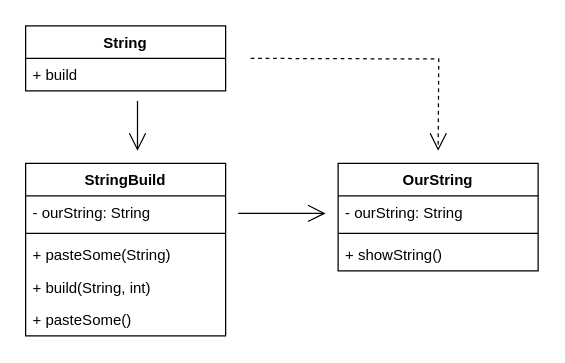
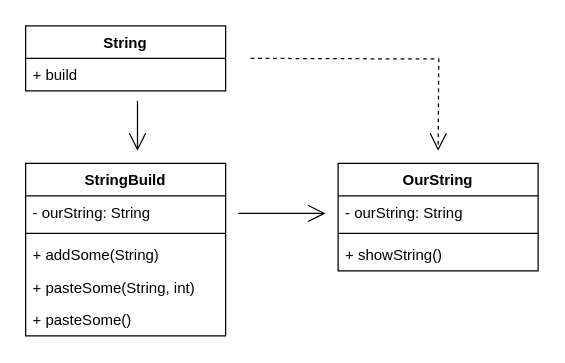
node "+ pasteSome(String)": label "+ pasteSome(String)" -> "+ addSome(String)"
node "+ build(String, int)": label "+ build(String, int)" -> "+ pasteSome(String, int)"
